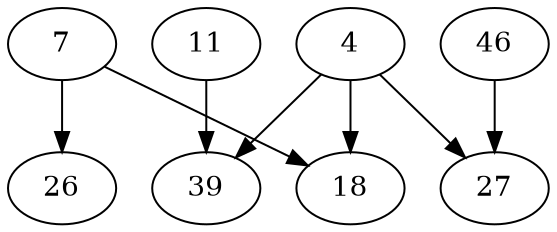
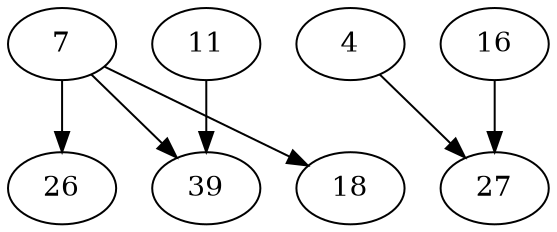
node "46": label "46" -> "16"
edge "4" -> "18": removed
edge "4" -> "39": now "7" -> "39"
